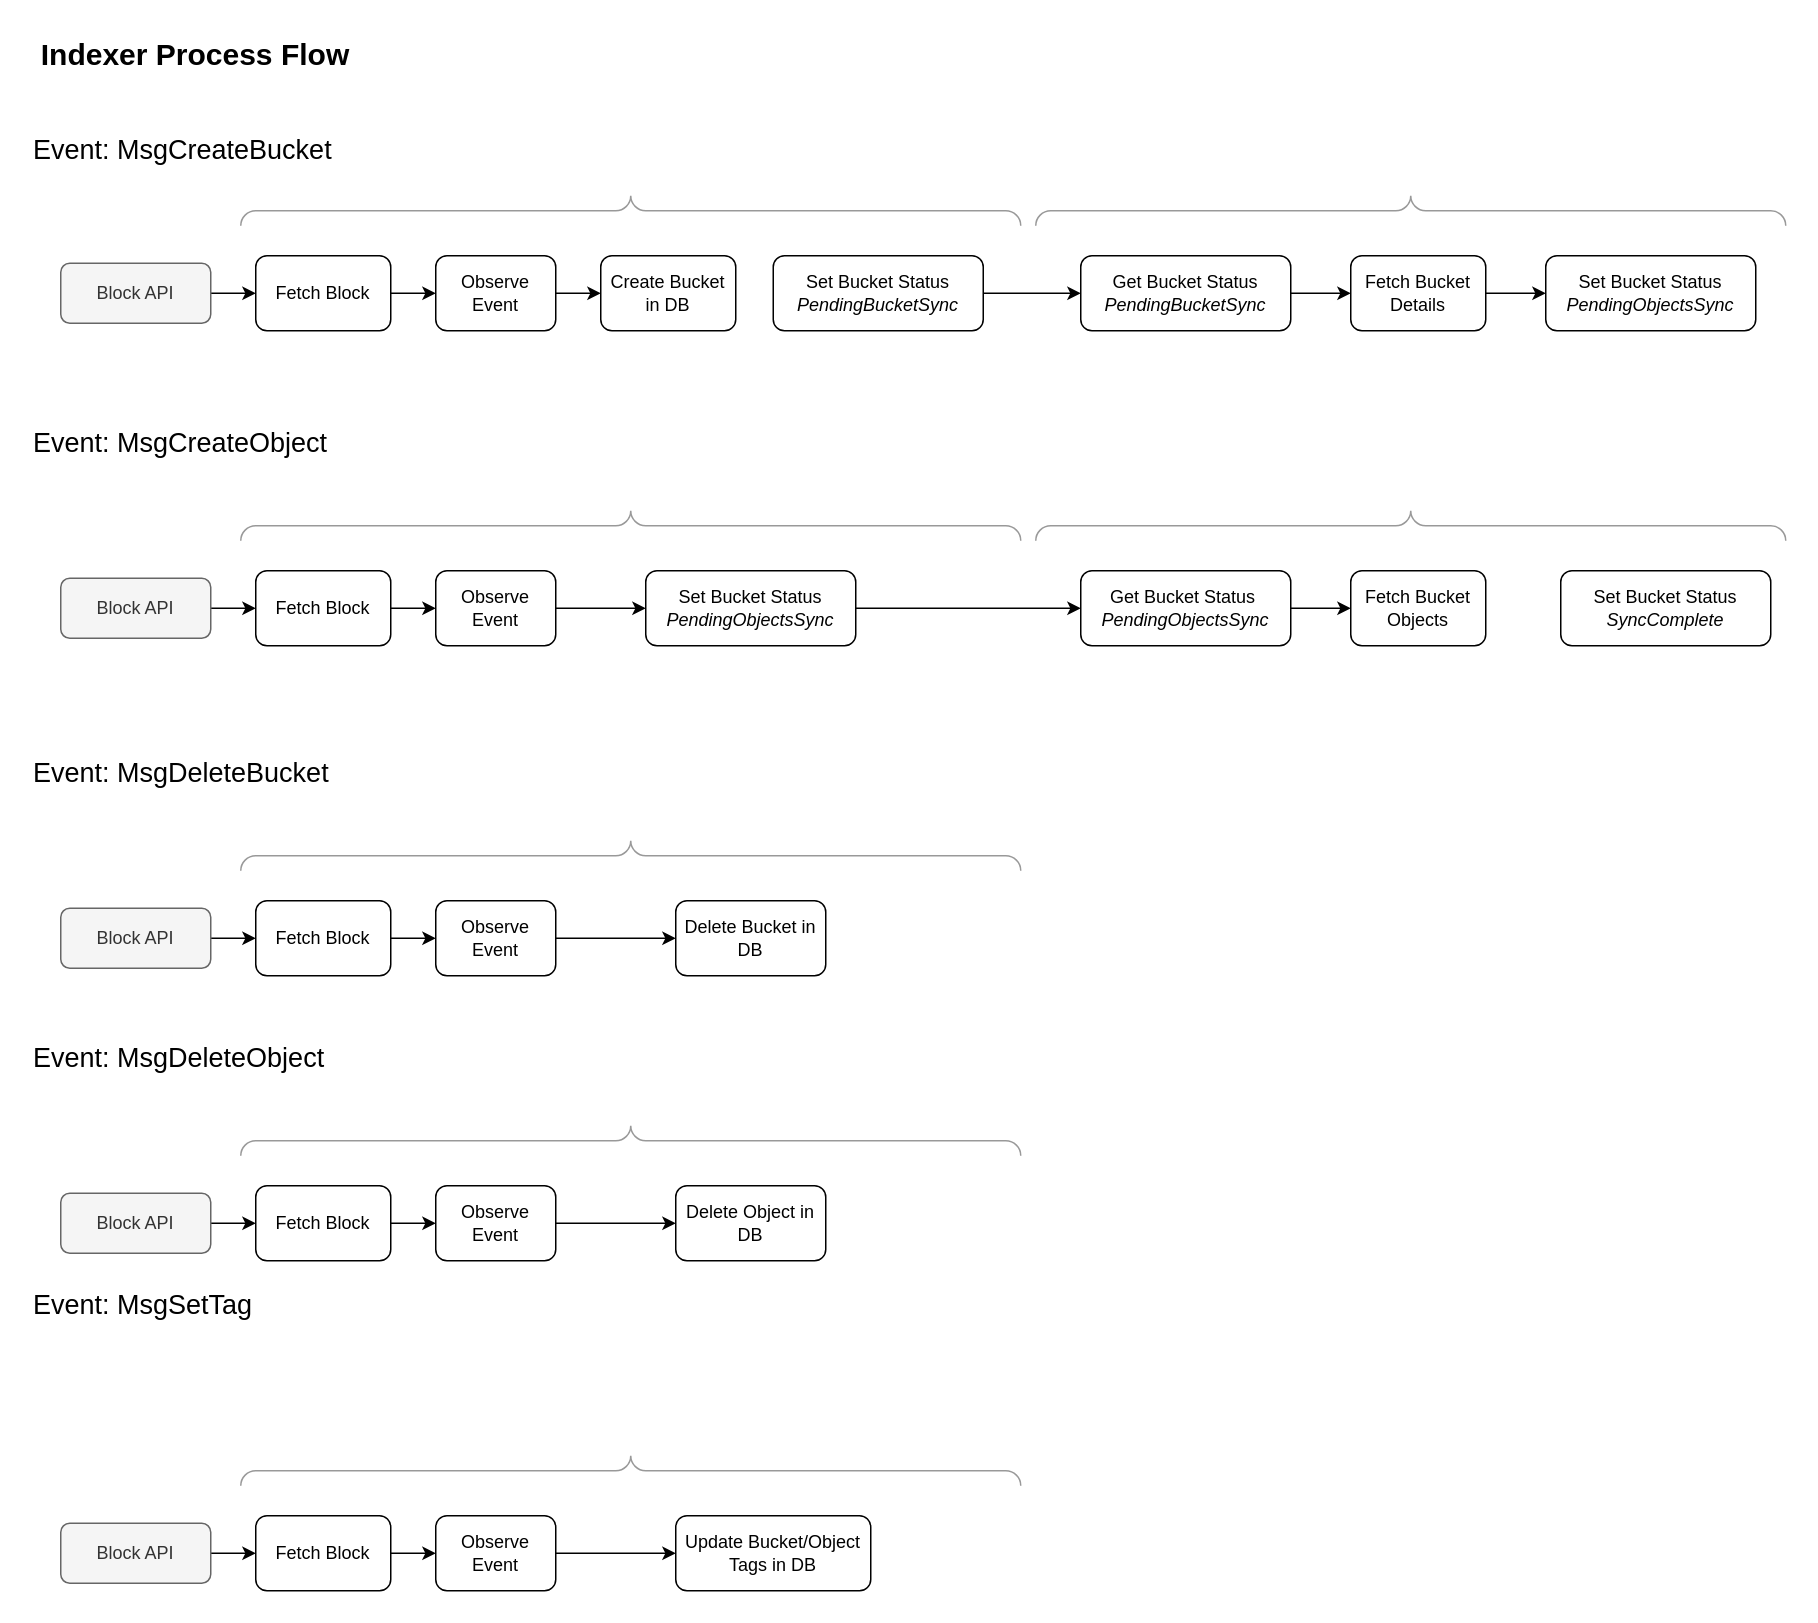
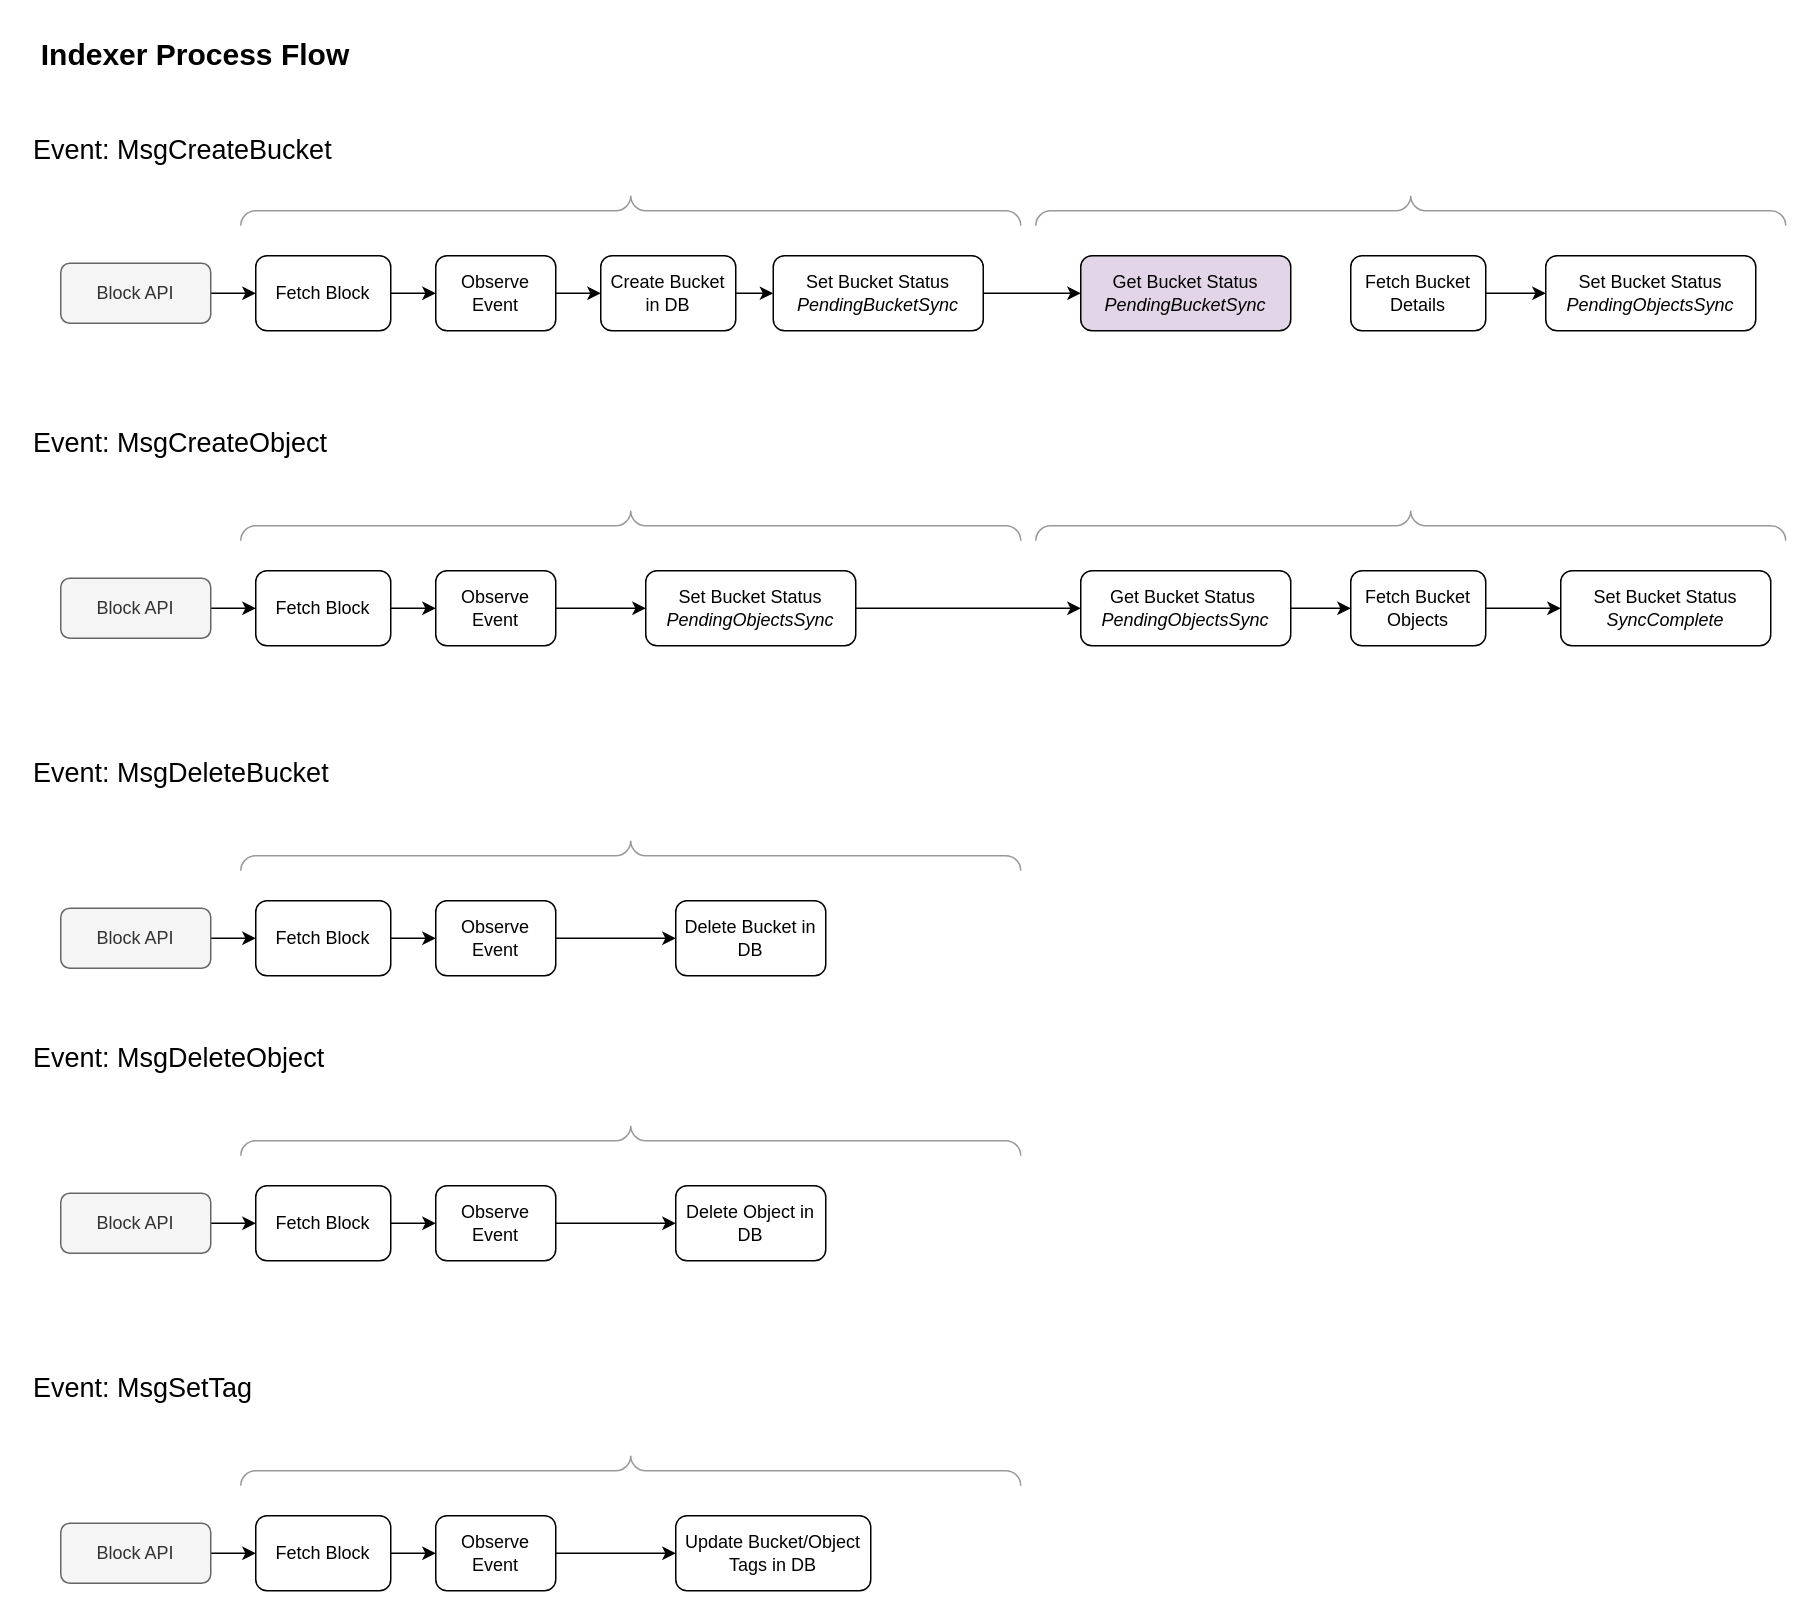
edge "Create Bucket in DB" -> "Set Bucket Status PendingBucketSync": added
node "Get Bucket Status PendingBucketSync": fillcolor #ffffff -> #e1d5e7
edge "Get Bucket Status PendingBucketSync" -> "Fetch Bucket Details": removed
edge "Fetch Bucket Objects" -> "Set Bucket Status SyncComplete": added
node "Event: MsgSetTag": moved (211, 1306) -> (211, 1388)
